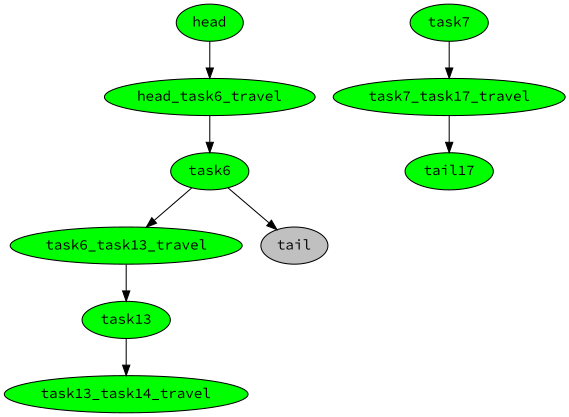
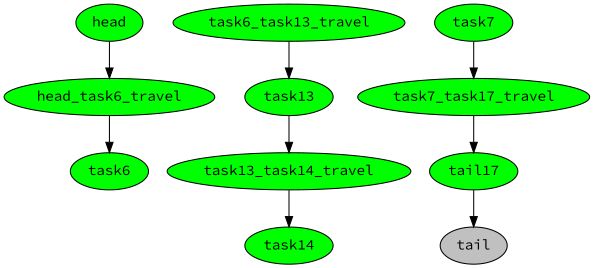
edge "task6" -> "task6_task13_travel": removed
edge "task6" -> "tail": now "tail17" -> "tail"
node "task14": added
